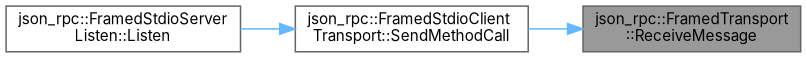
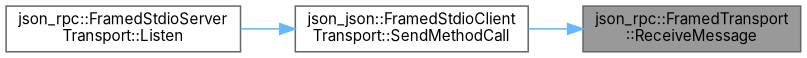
node "json_rpc::FramedStdioServer Listen::Listen": label "json_rpc::FramedStdioServer Listen::Listen" -> "json_rpc::FramedStdioServer Transport::Listen"
node "json_rpc::FramedStdioClient Transport::SendMethodCall": label "json_rpc::FramedStdioClient Transport::SendMethodCall" -> "json_json::FramedStdioClient Transport::SendMethodCall"
